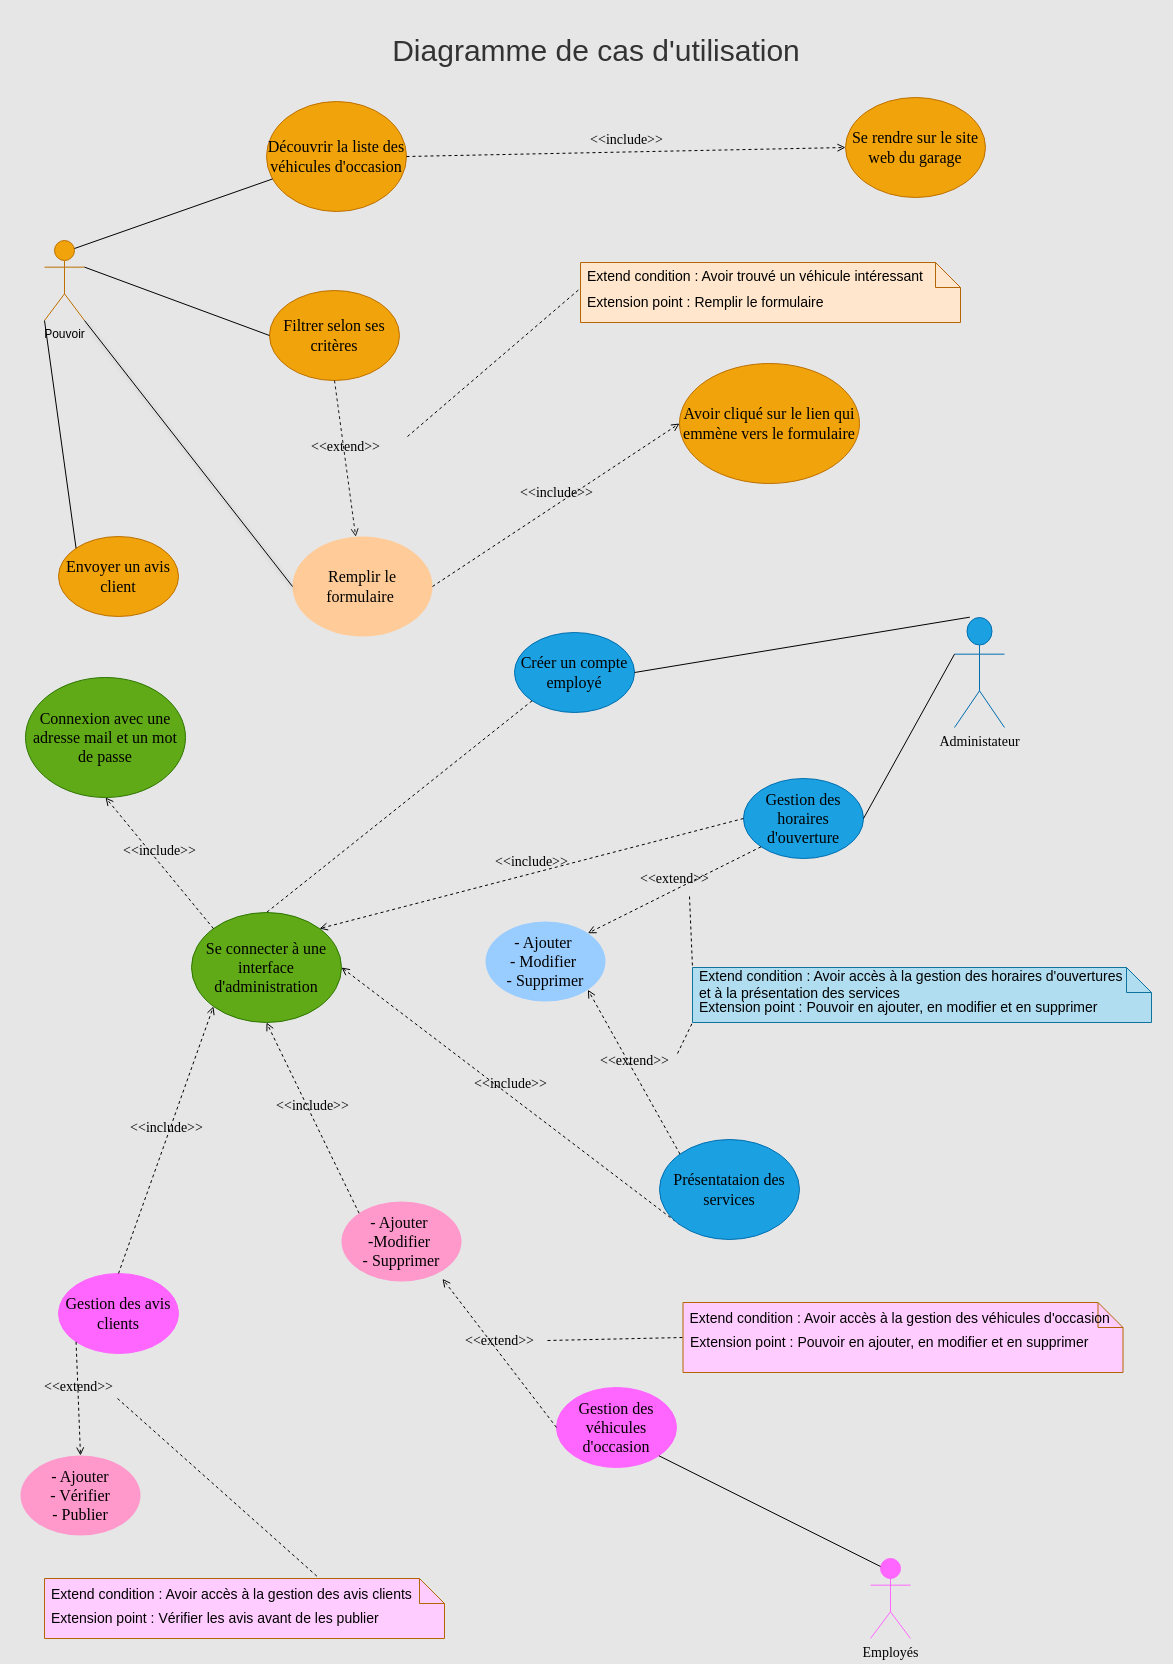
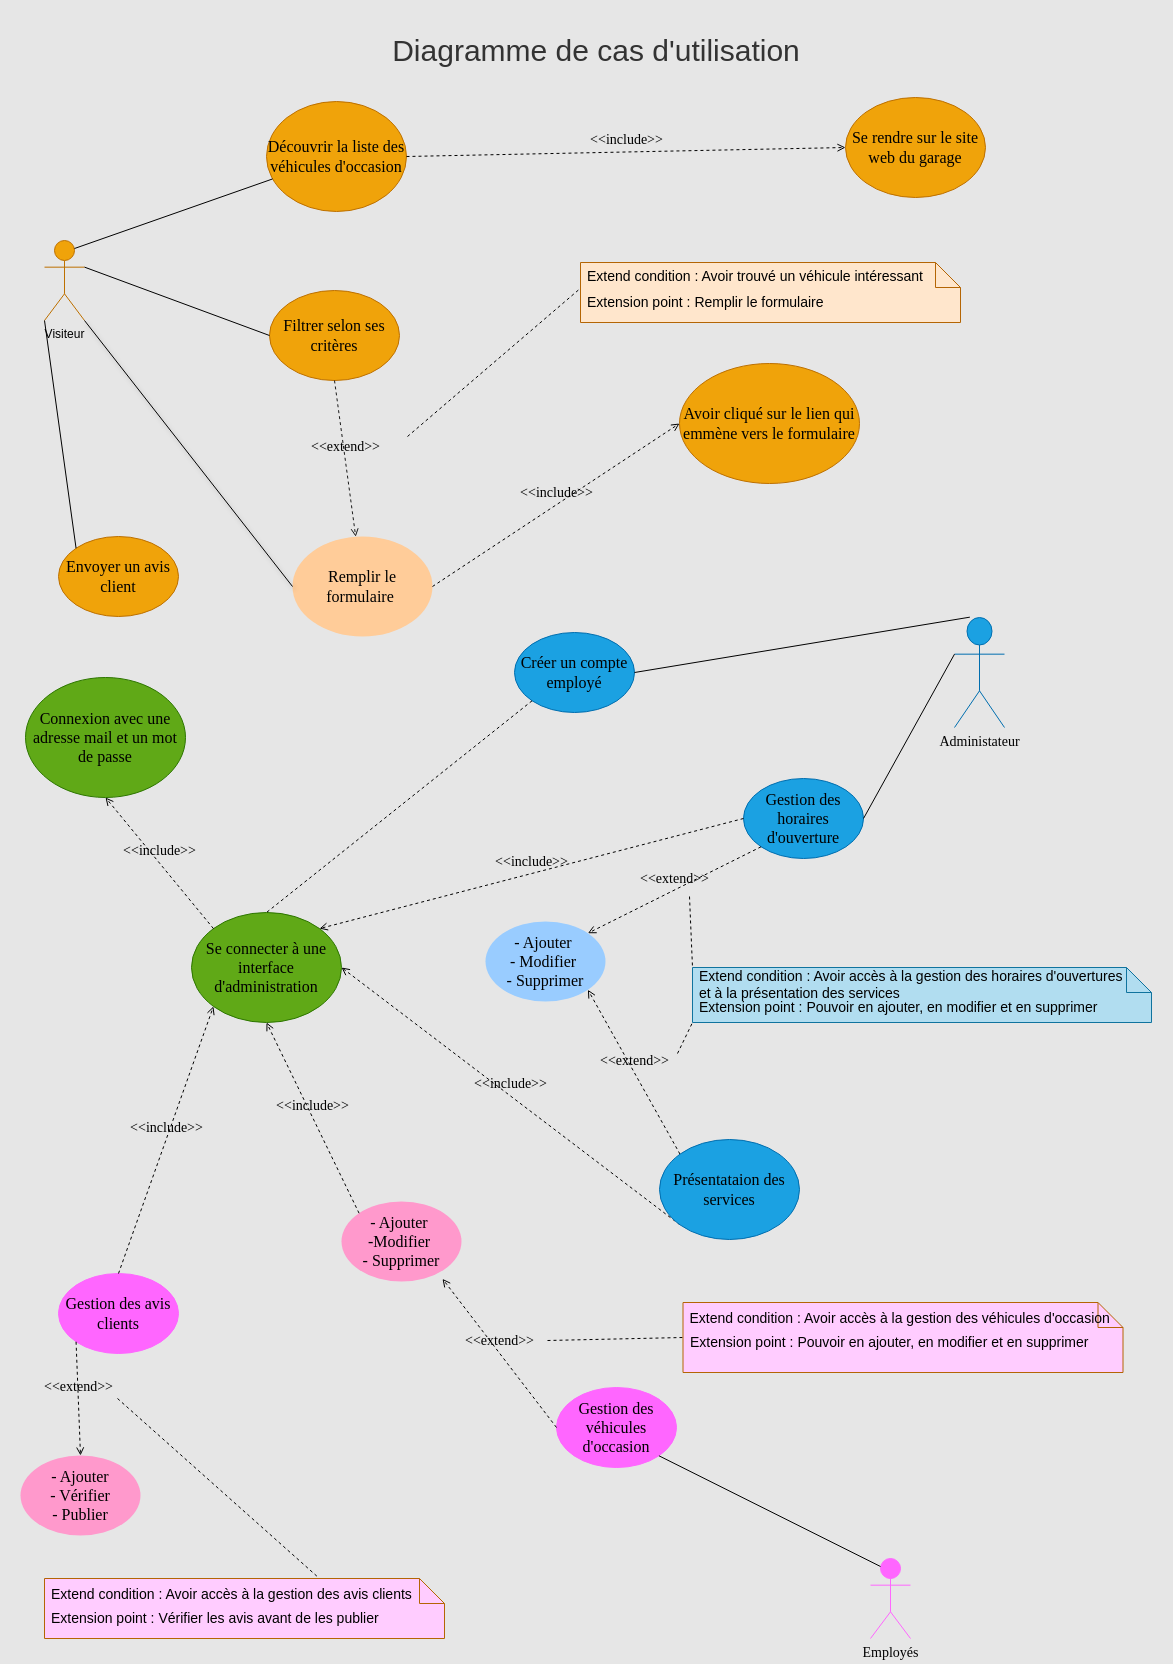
node "Pouvoir": label "Pouvoir" -> "Visiteur"
